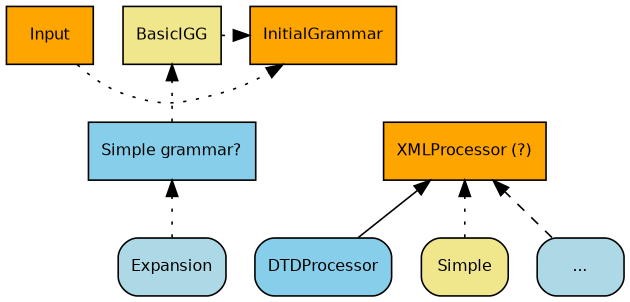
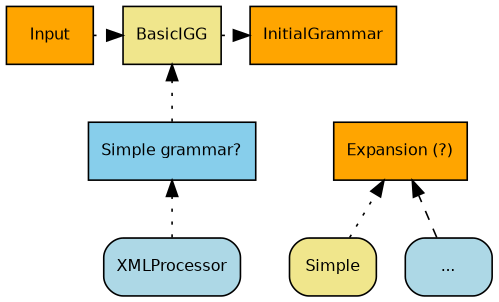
edge "Input" -> "InitialGrammar": now "Input" -> "BasicIGG"
node "XMLProcessor (?)": label "XMLProcessor (?)" -> "Expansion (?)"
node "Expansion": label "Expansion" -> "XMLProcessor"
node "DTDProcessor": removed
